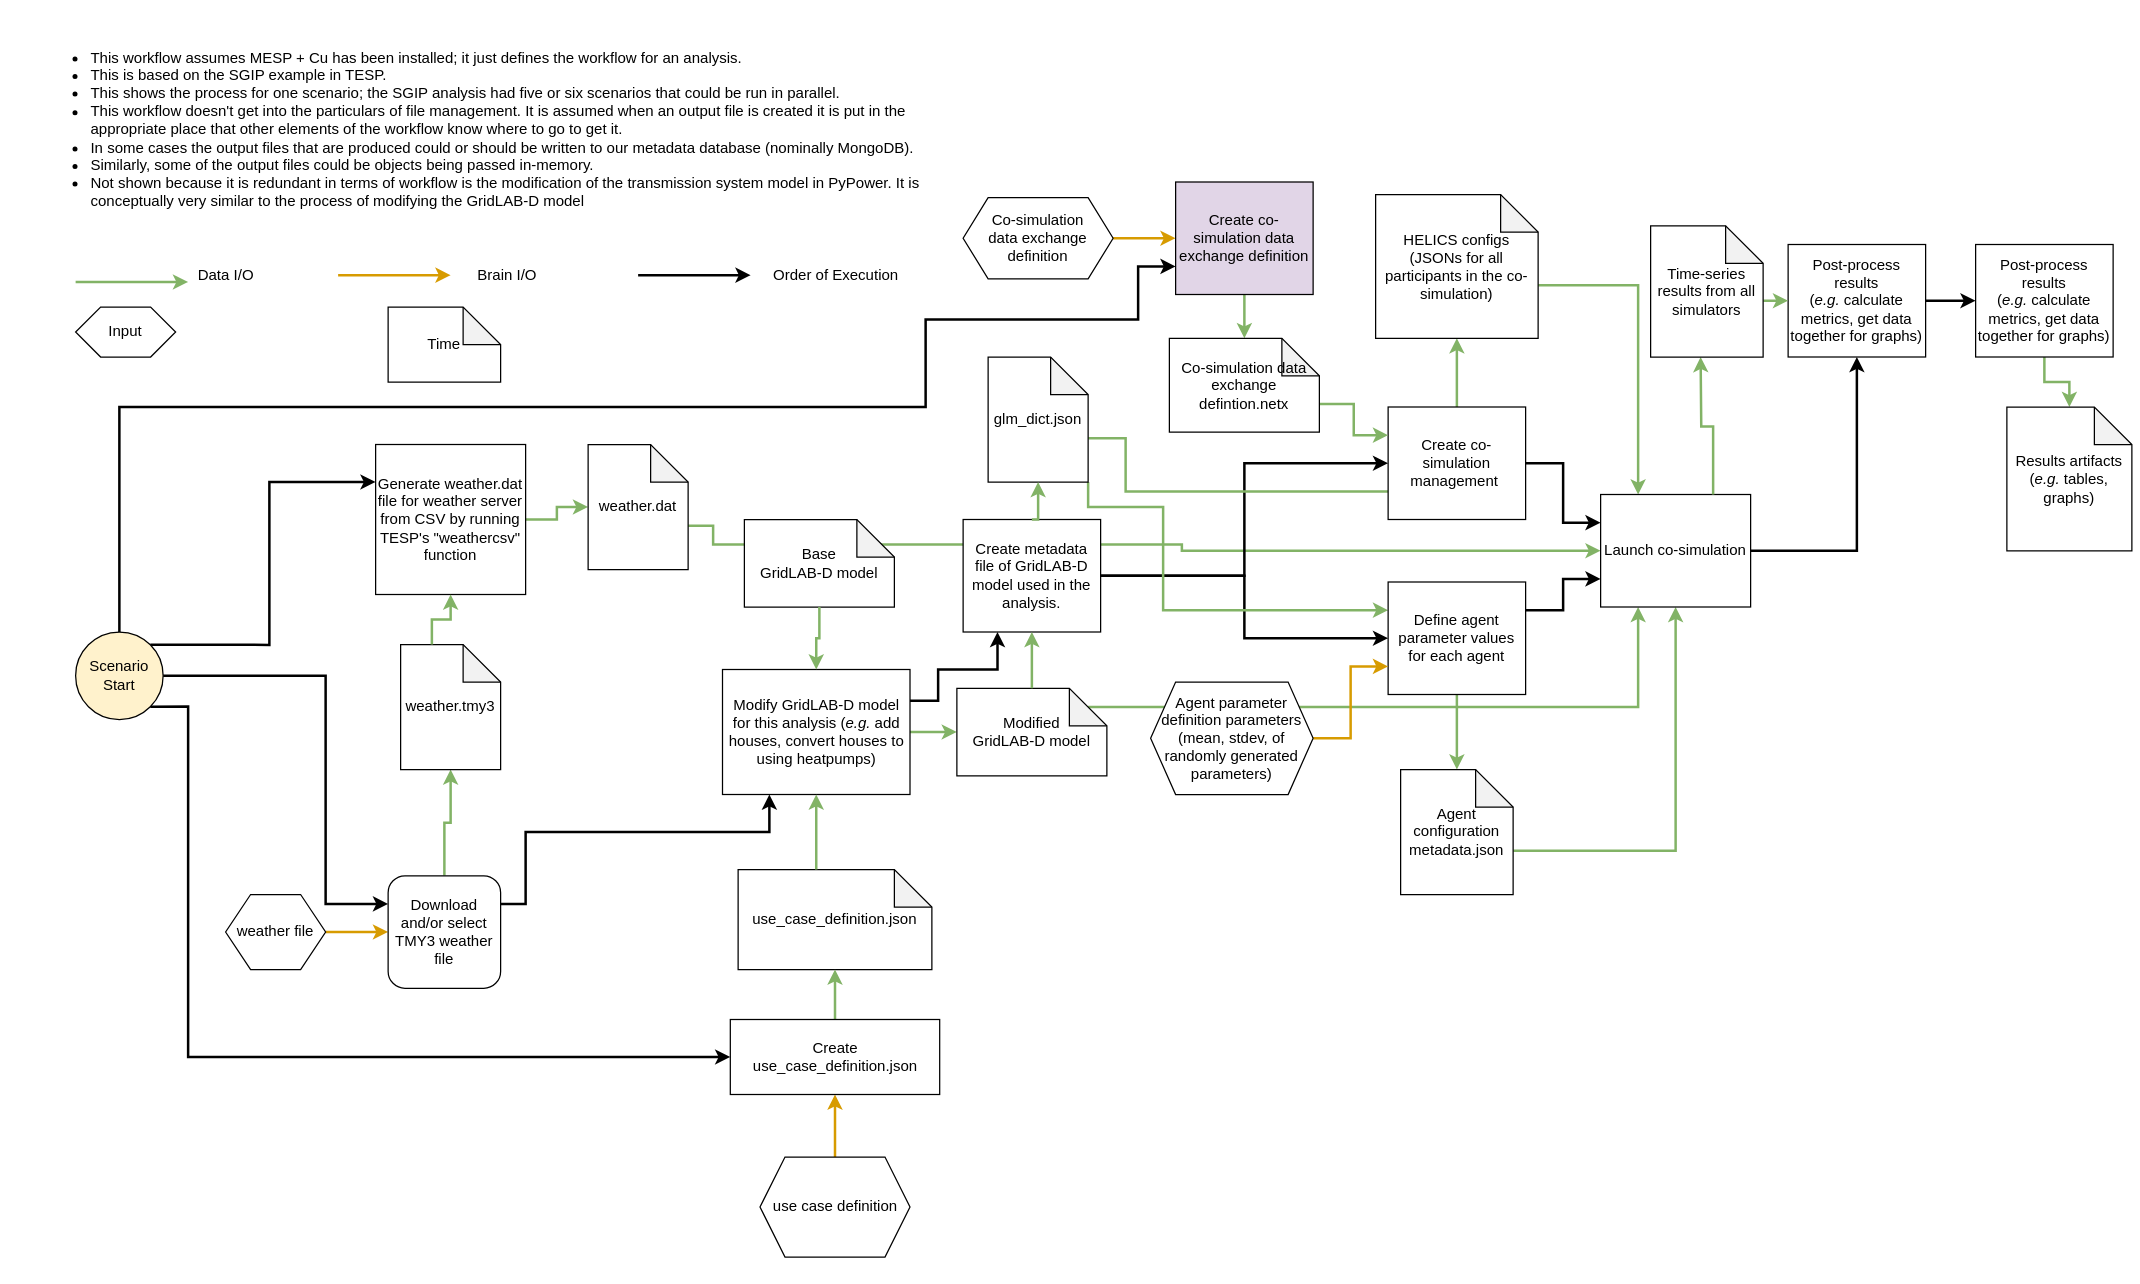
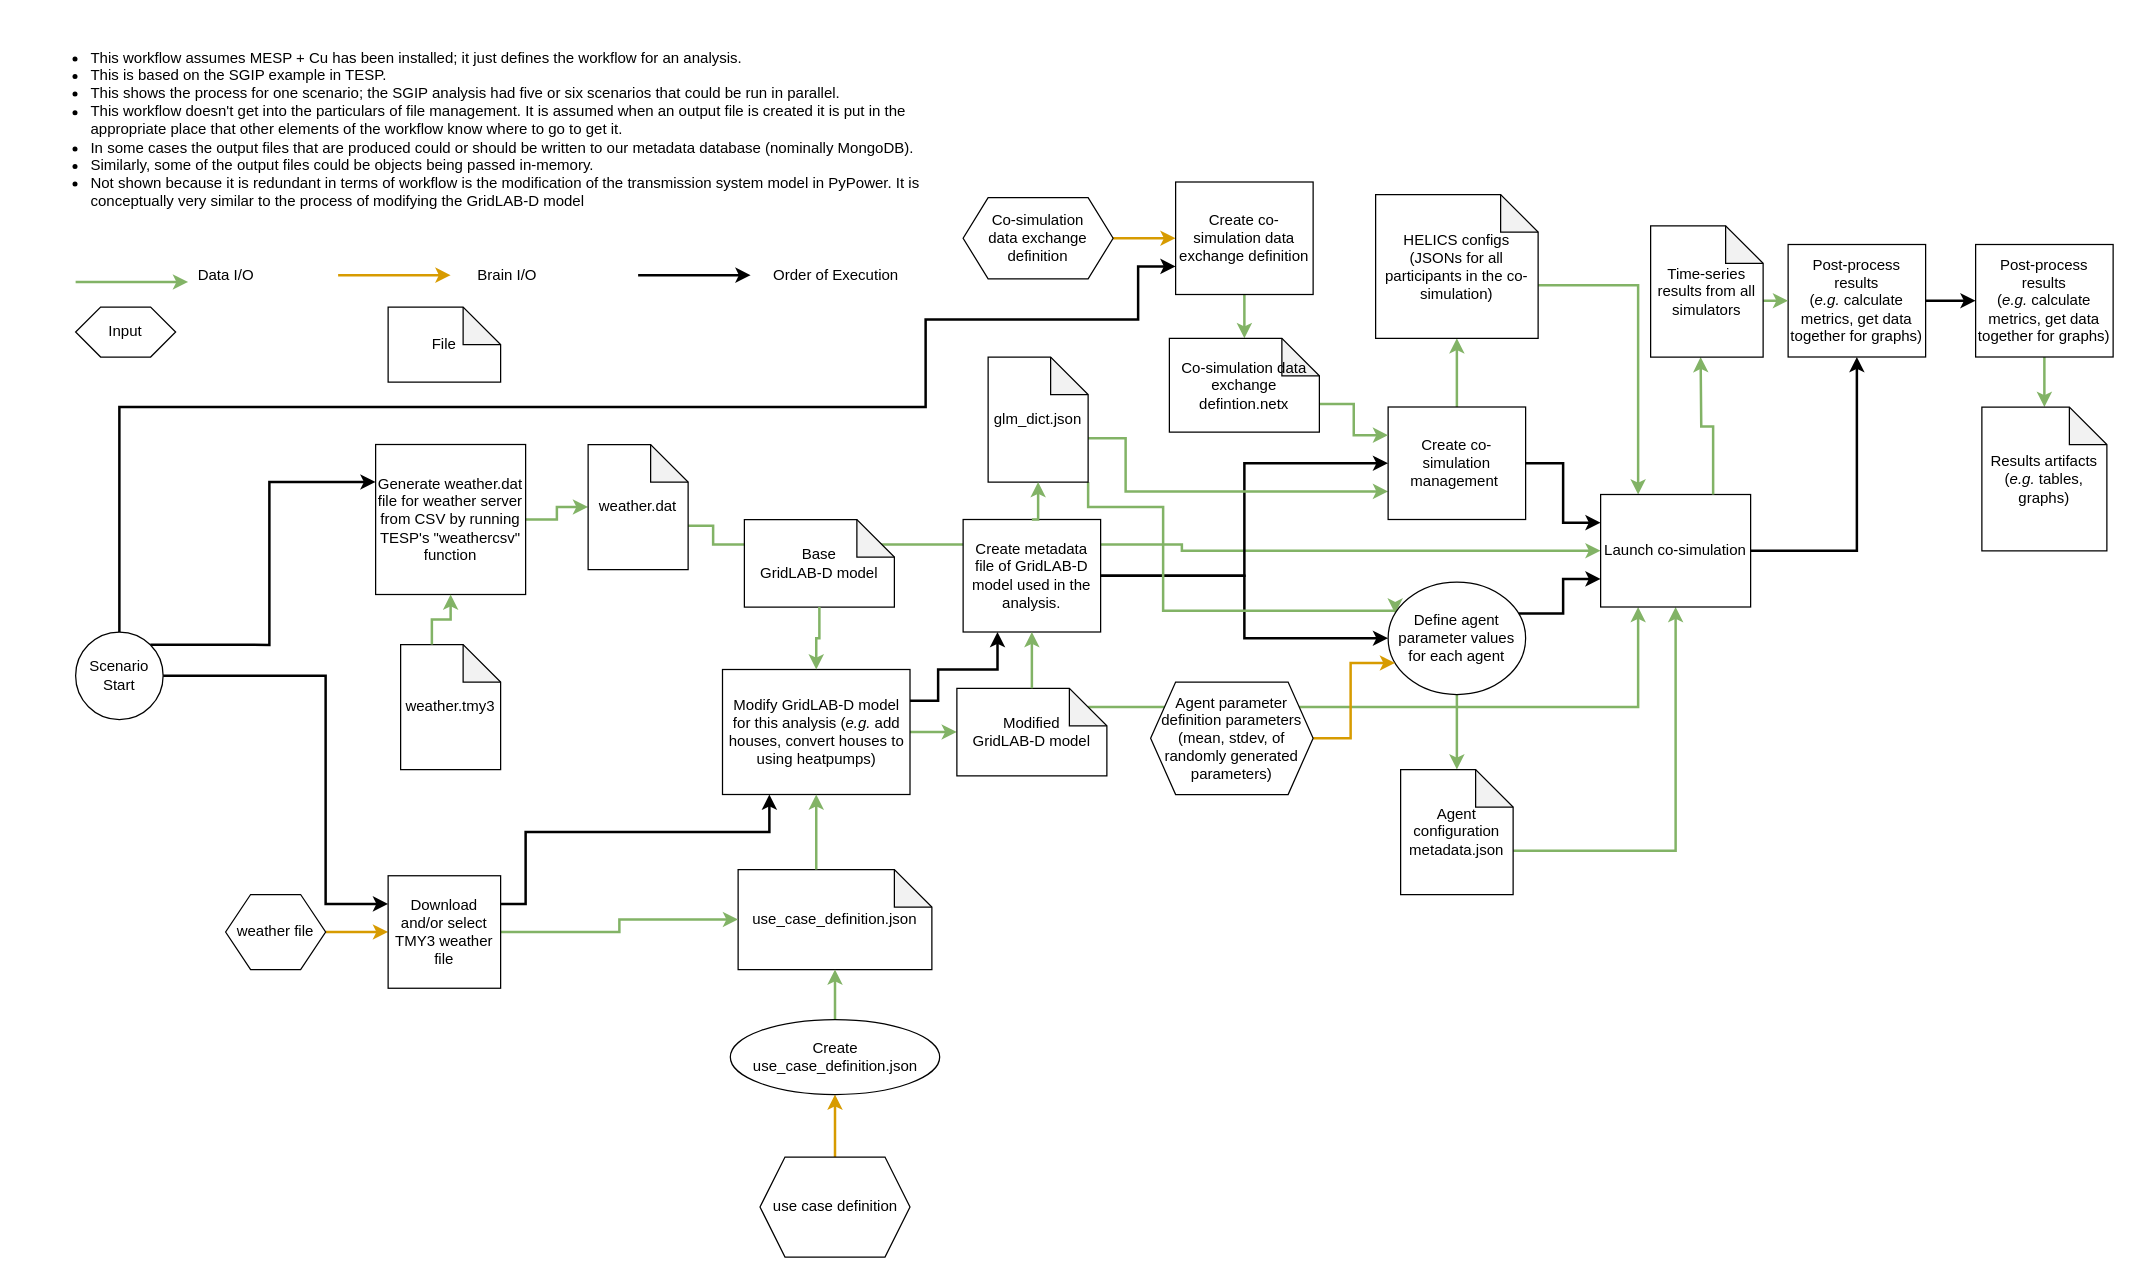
node "Create co-simulation data exchange definition": fillcolor #e1d5e7 -> #ffffff
node "Time": label "Time" -> "File"
node "Results artifacts (e.g. tables, graphs)": moved (2069, 479) -> (2044, 479)
edge "glm_dict.json" -- "Create co-simulation management": arrowhead none -> classic
node "Define agent parameter values for each agent": shape rectangle -> ellipse
node "Scenario Start": fillcolor #fff2cc -> #ffffff
edge "Download and/or select TMY3 weather file" -> "weather.tmy3": now "Download and/or select TMY3 weather file" -> "use_case_definition.json"
node "Download and/or select TMY3 weather file": shape rounded rectangle -> rectangle
edge "Scenario Start" -> "Create use_case_definition.json": removed
node "Create use_case_definition.json": shape rectangle -> ellipse
